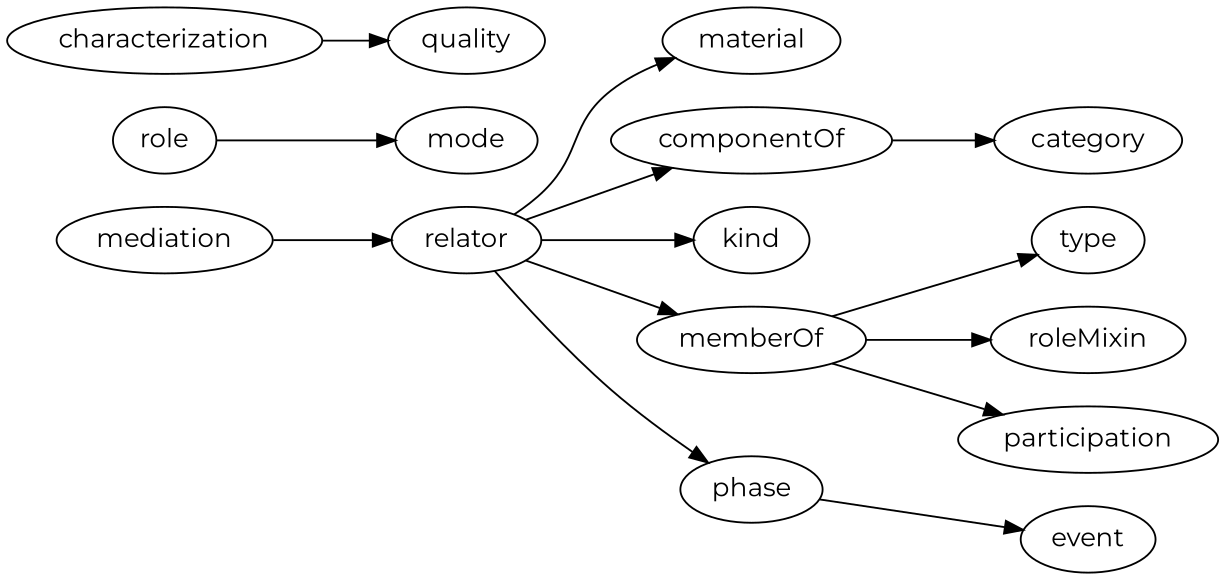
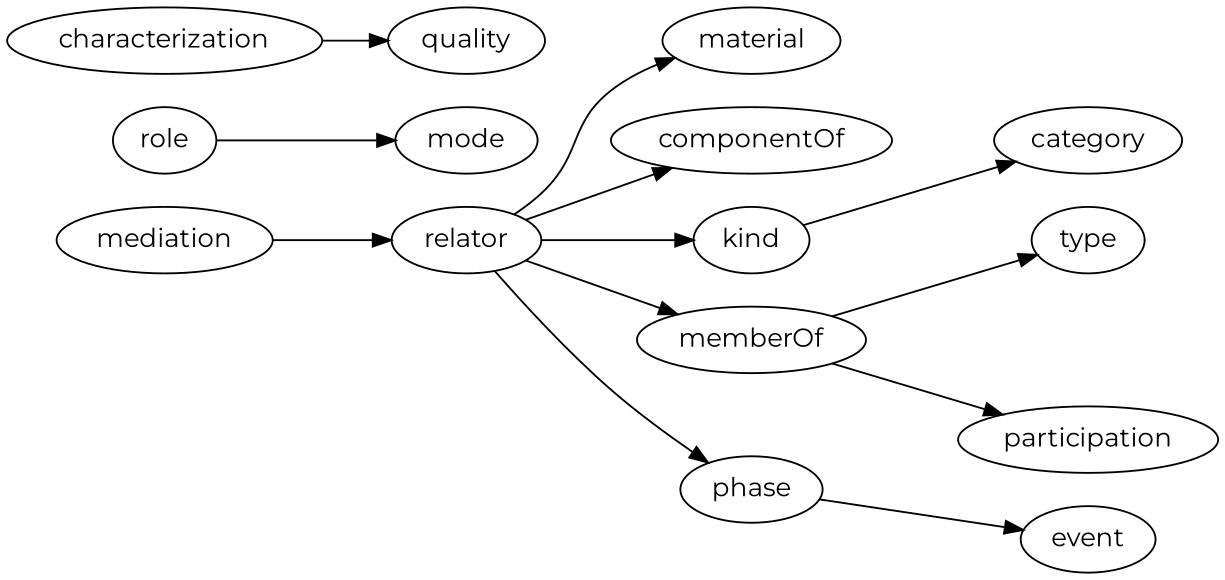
edge "componentOf" -> "category": now "kind" -> "category"
node "roleMixin": removed
